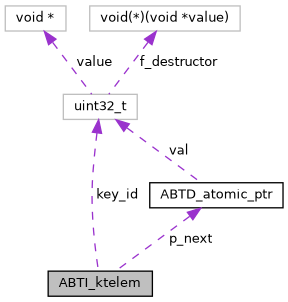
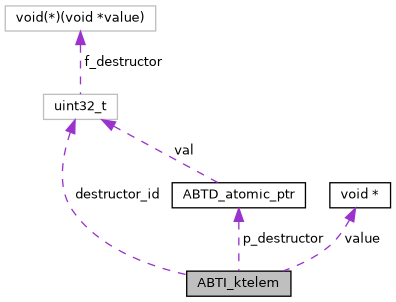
node "void *": color grey75 -> black
edge "uint32_t" -> "void *": now "ABTI_ktelem" -> "void *"
edge "ABTI_ktelem" -> "uint32_t": label " key_id" -> " destructor_id"
edge "ABTI_ktelem" -> "ABTD_atomic_ptr": label " p_next" -> " p_destructor"
